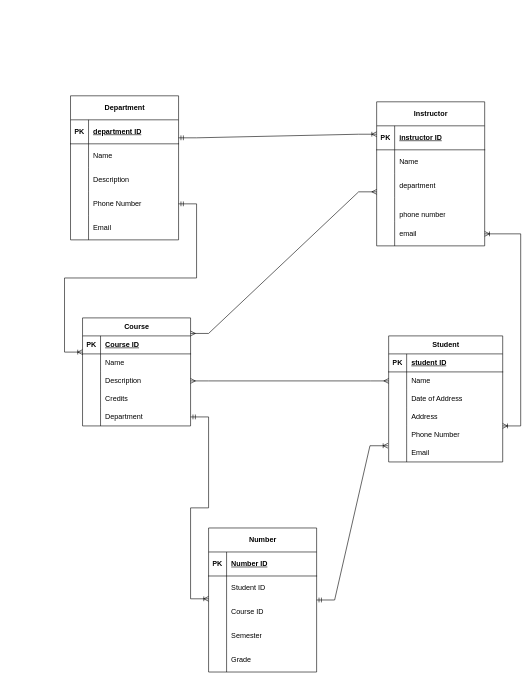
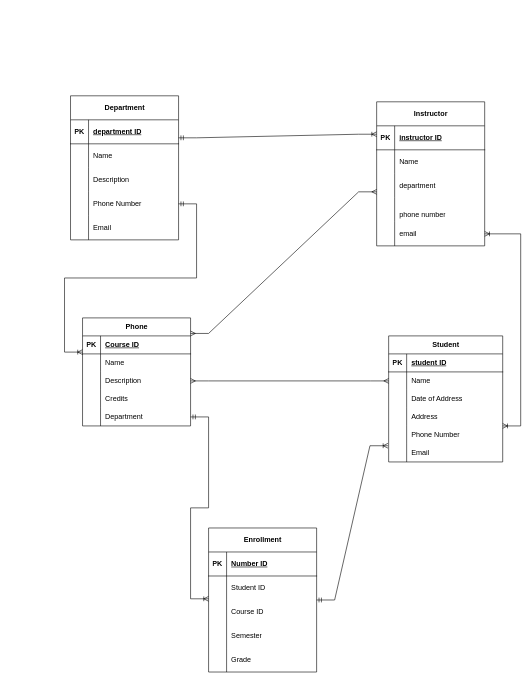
node "Course": label "Course" -> "Phone"
node "Number": label "Number" -> "Enrollment"
